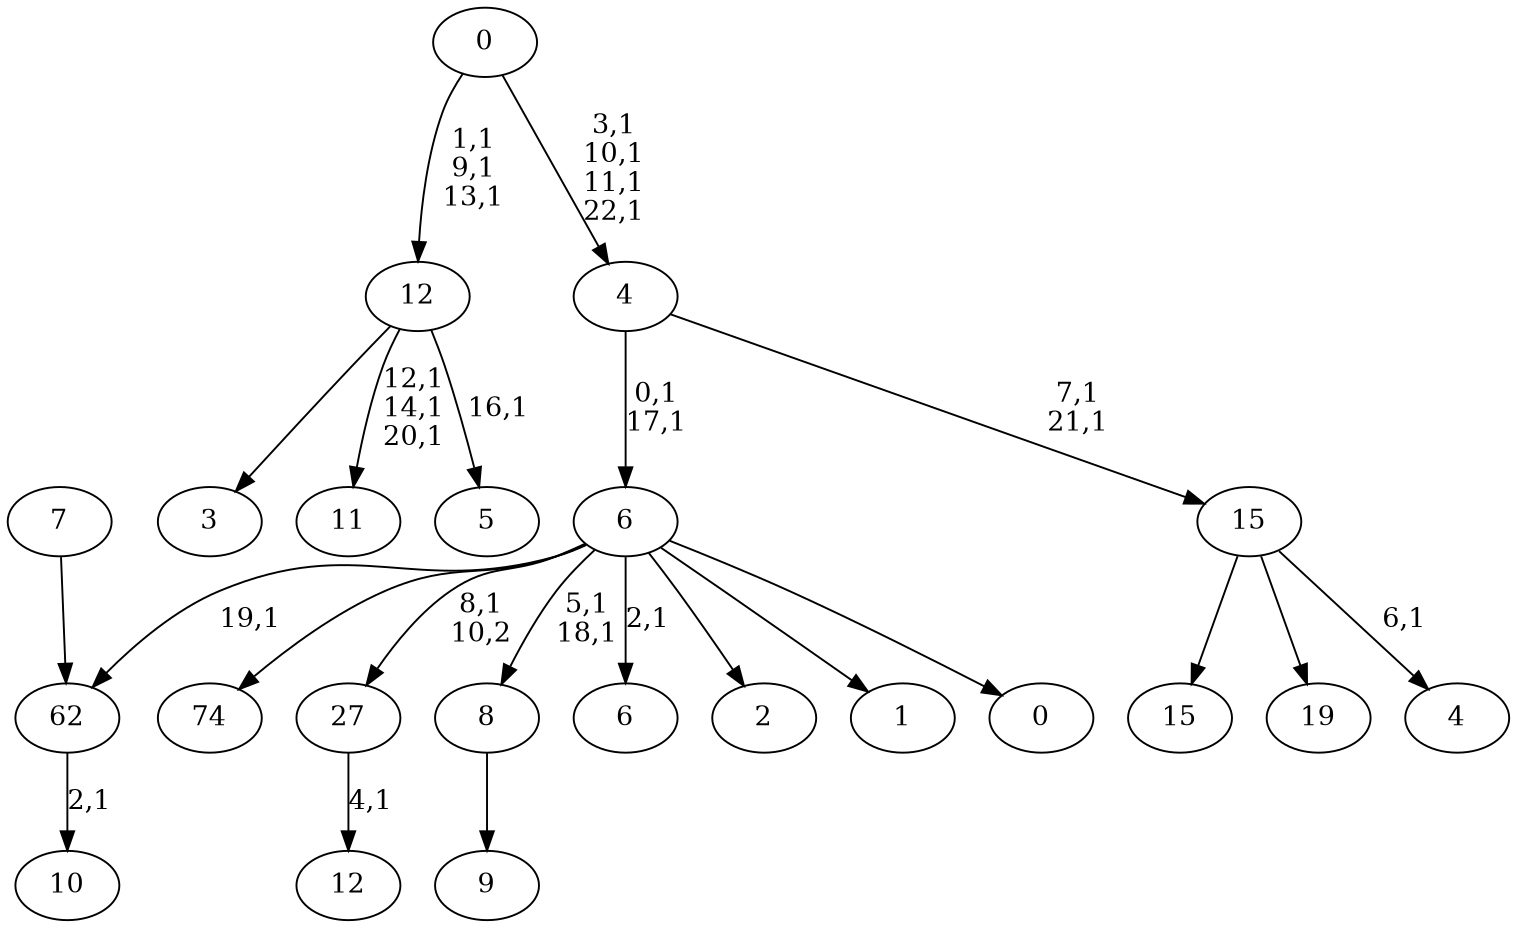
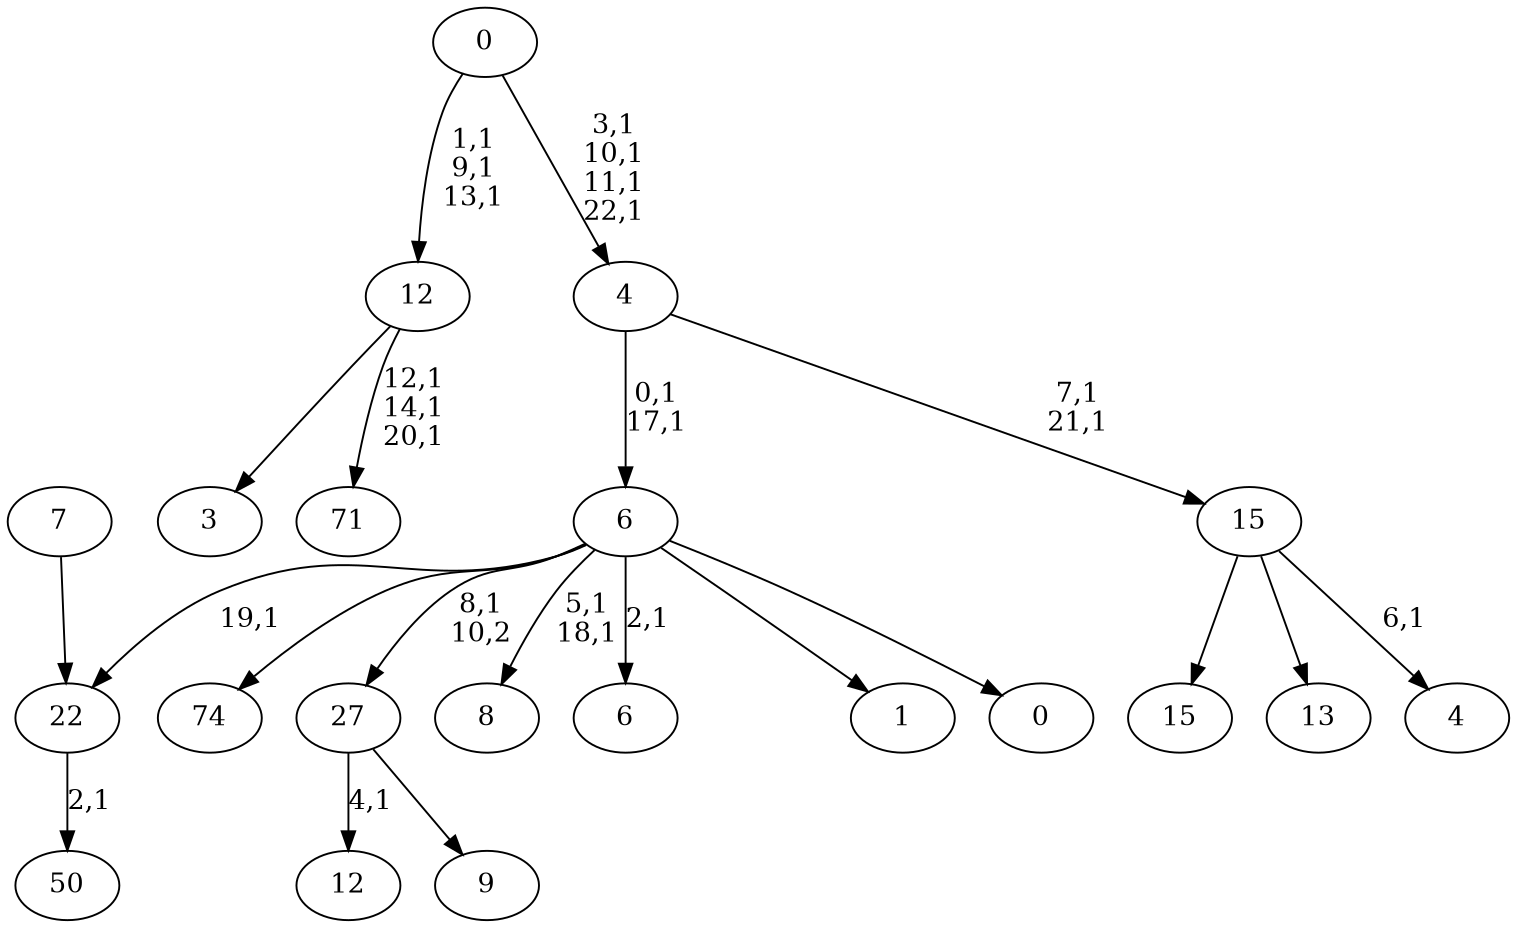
node "11": label "11" -> "71"
node "5": removed
node "62": label "62" -> "22"
node "2": removed
node "19": label "19" -> "13"
edge "8" -> "9": now "27" -> "9"
node "10": label "10" -> "50"
